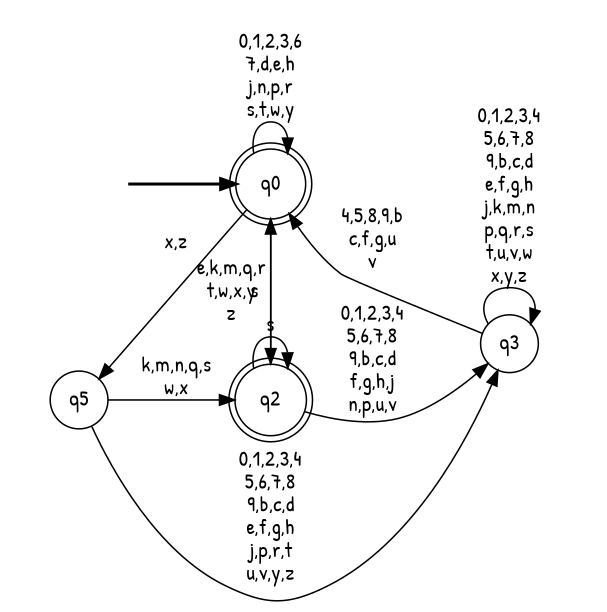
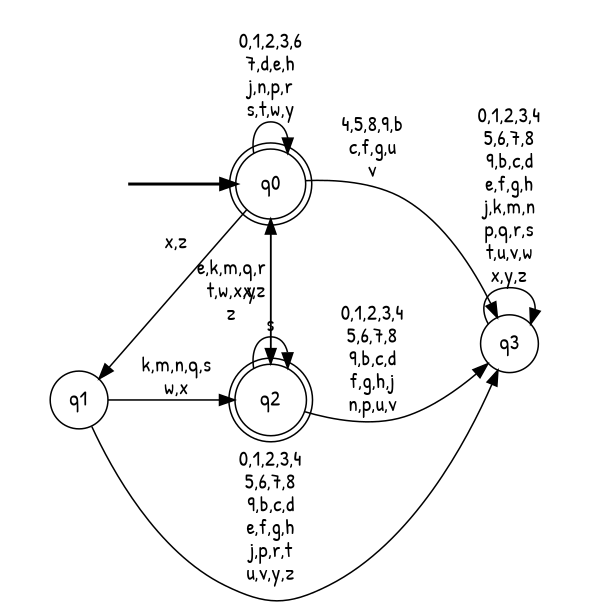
edge "q0" -> "q2": label "s" -> "x,z"
edge "q3" -> "q0": reversed
node "q5": label "q5" -> "q1"
